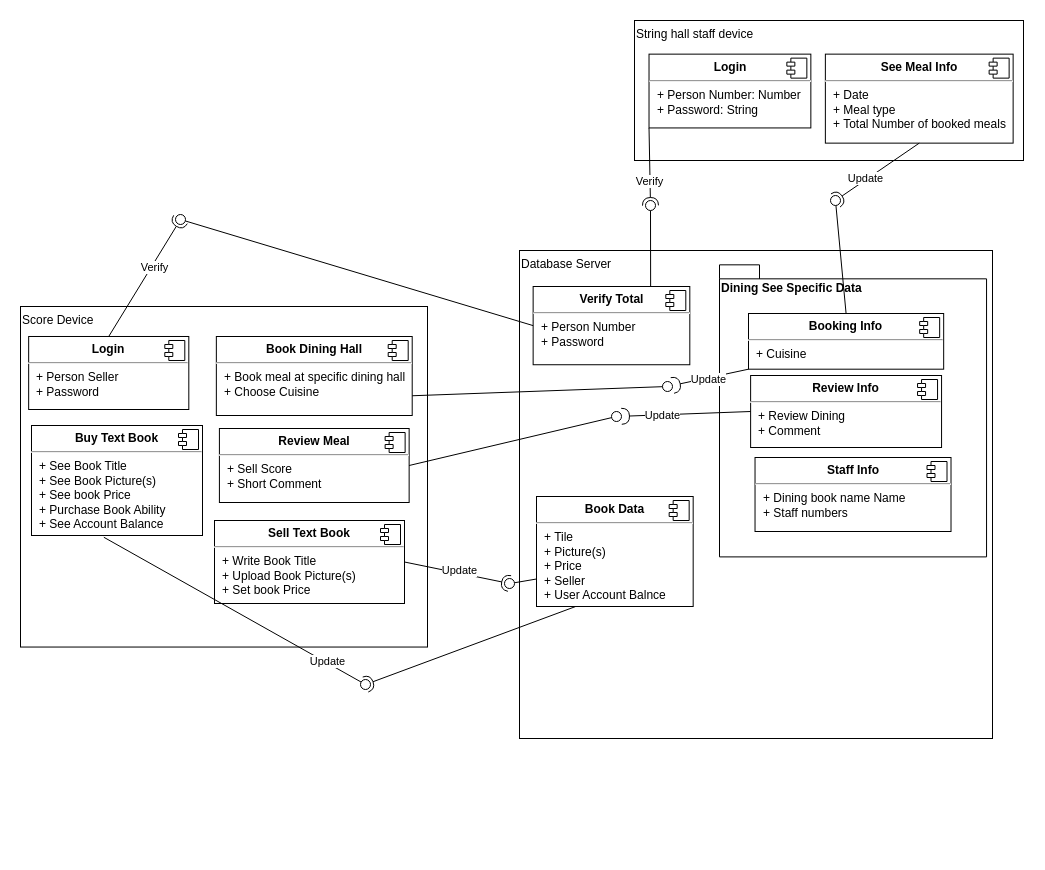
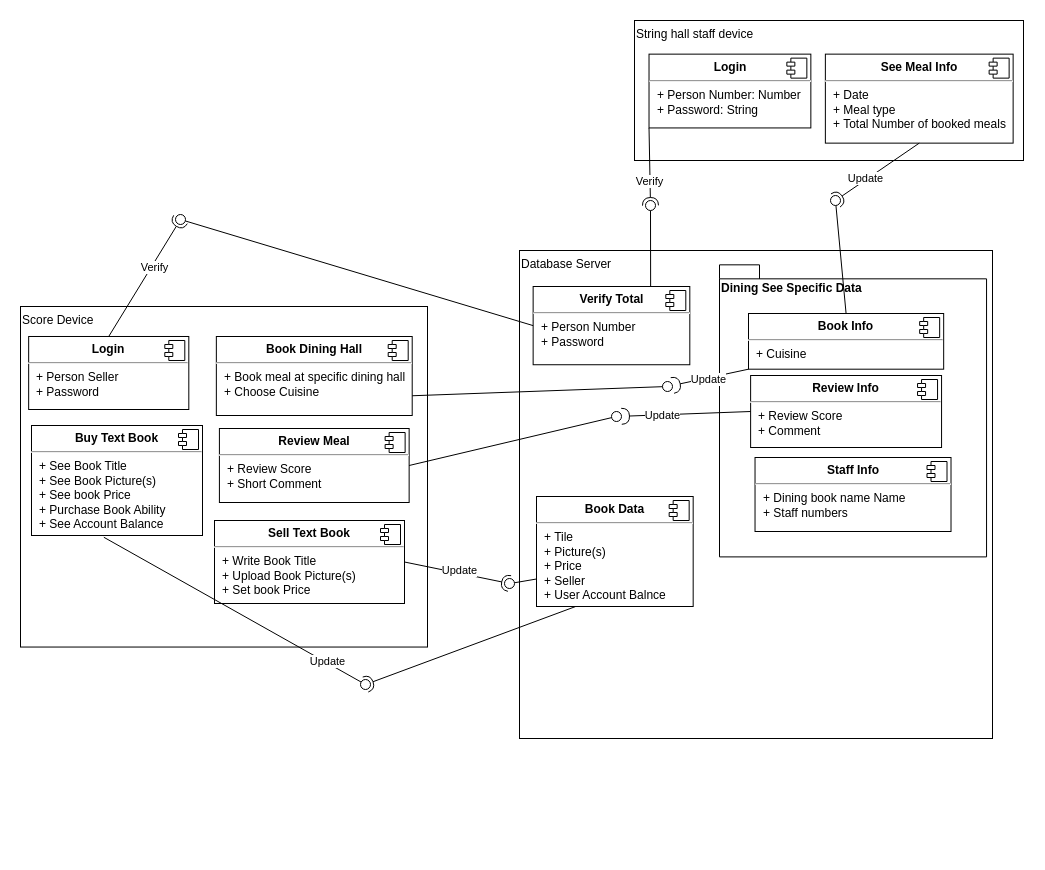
node "Booking Info + Cuisine": label "Booking Info + Cuisine" -> "Book Info + Cuisine"
node "Review Info + Review Dining + Comment": label "Review Info + Review Dining + Comment" -> "Review Info + Review Score + Comment"
node "Review Meal + Sell Score + Short Comment": label "Review Meal + Sell Score + Short Comment" -> "Review Meal + Review Score + Short Comment"
